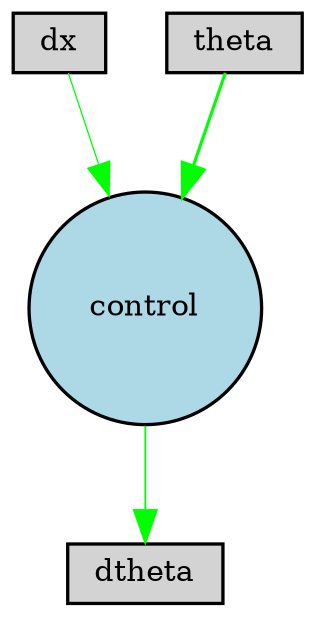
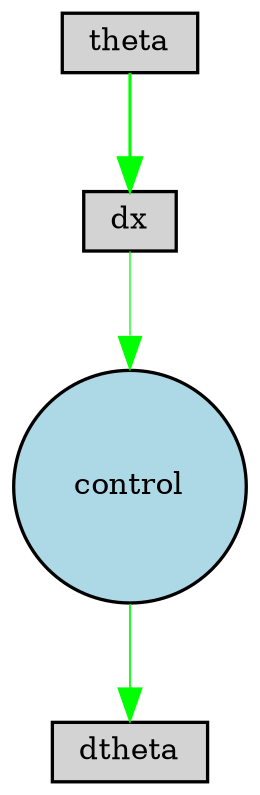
edge "theta" -> "control": now "theta" -> "dx"
